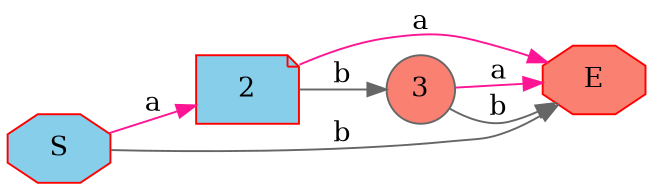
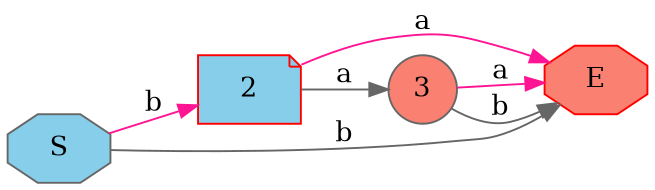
edge "2" -> "3": label "b" -> "a"
edge "S" -> "2": label "a" -> "b"
node "S": color red -> gray40
